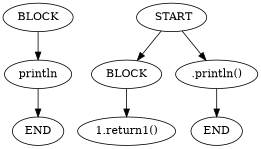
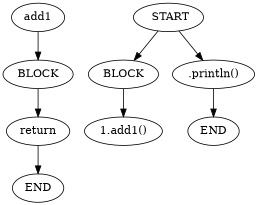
node "add1": added
node "println": label "println" -> "return"
node "1.return1()": label "1.return1()" -> "1.add1()"
